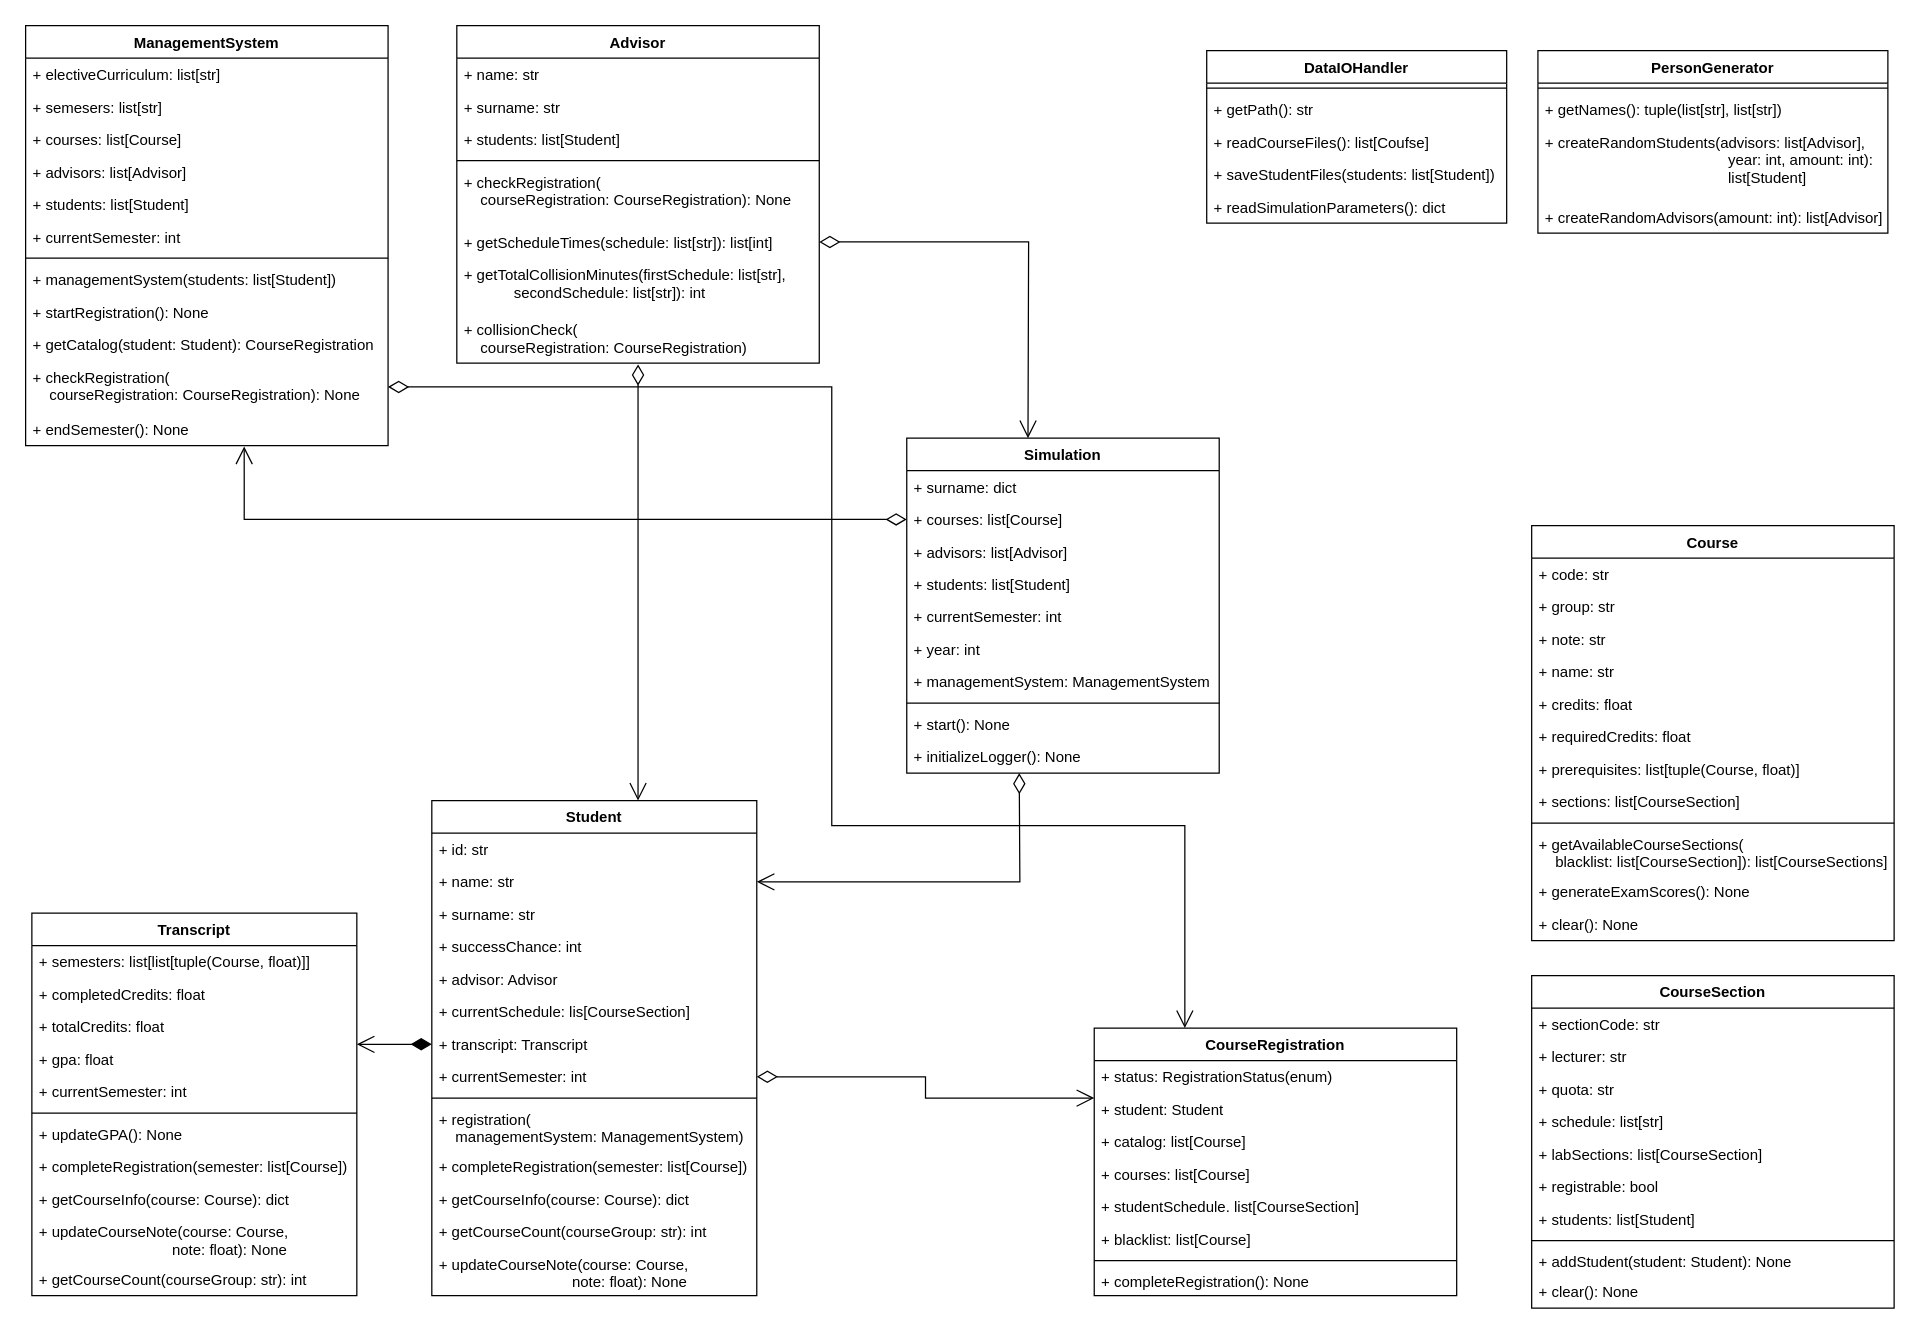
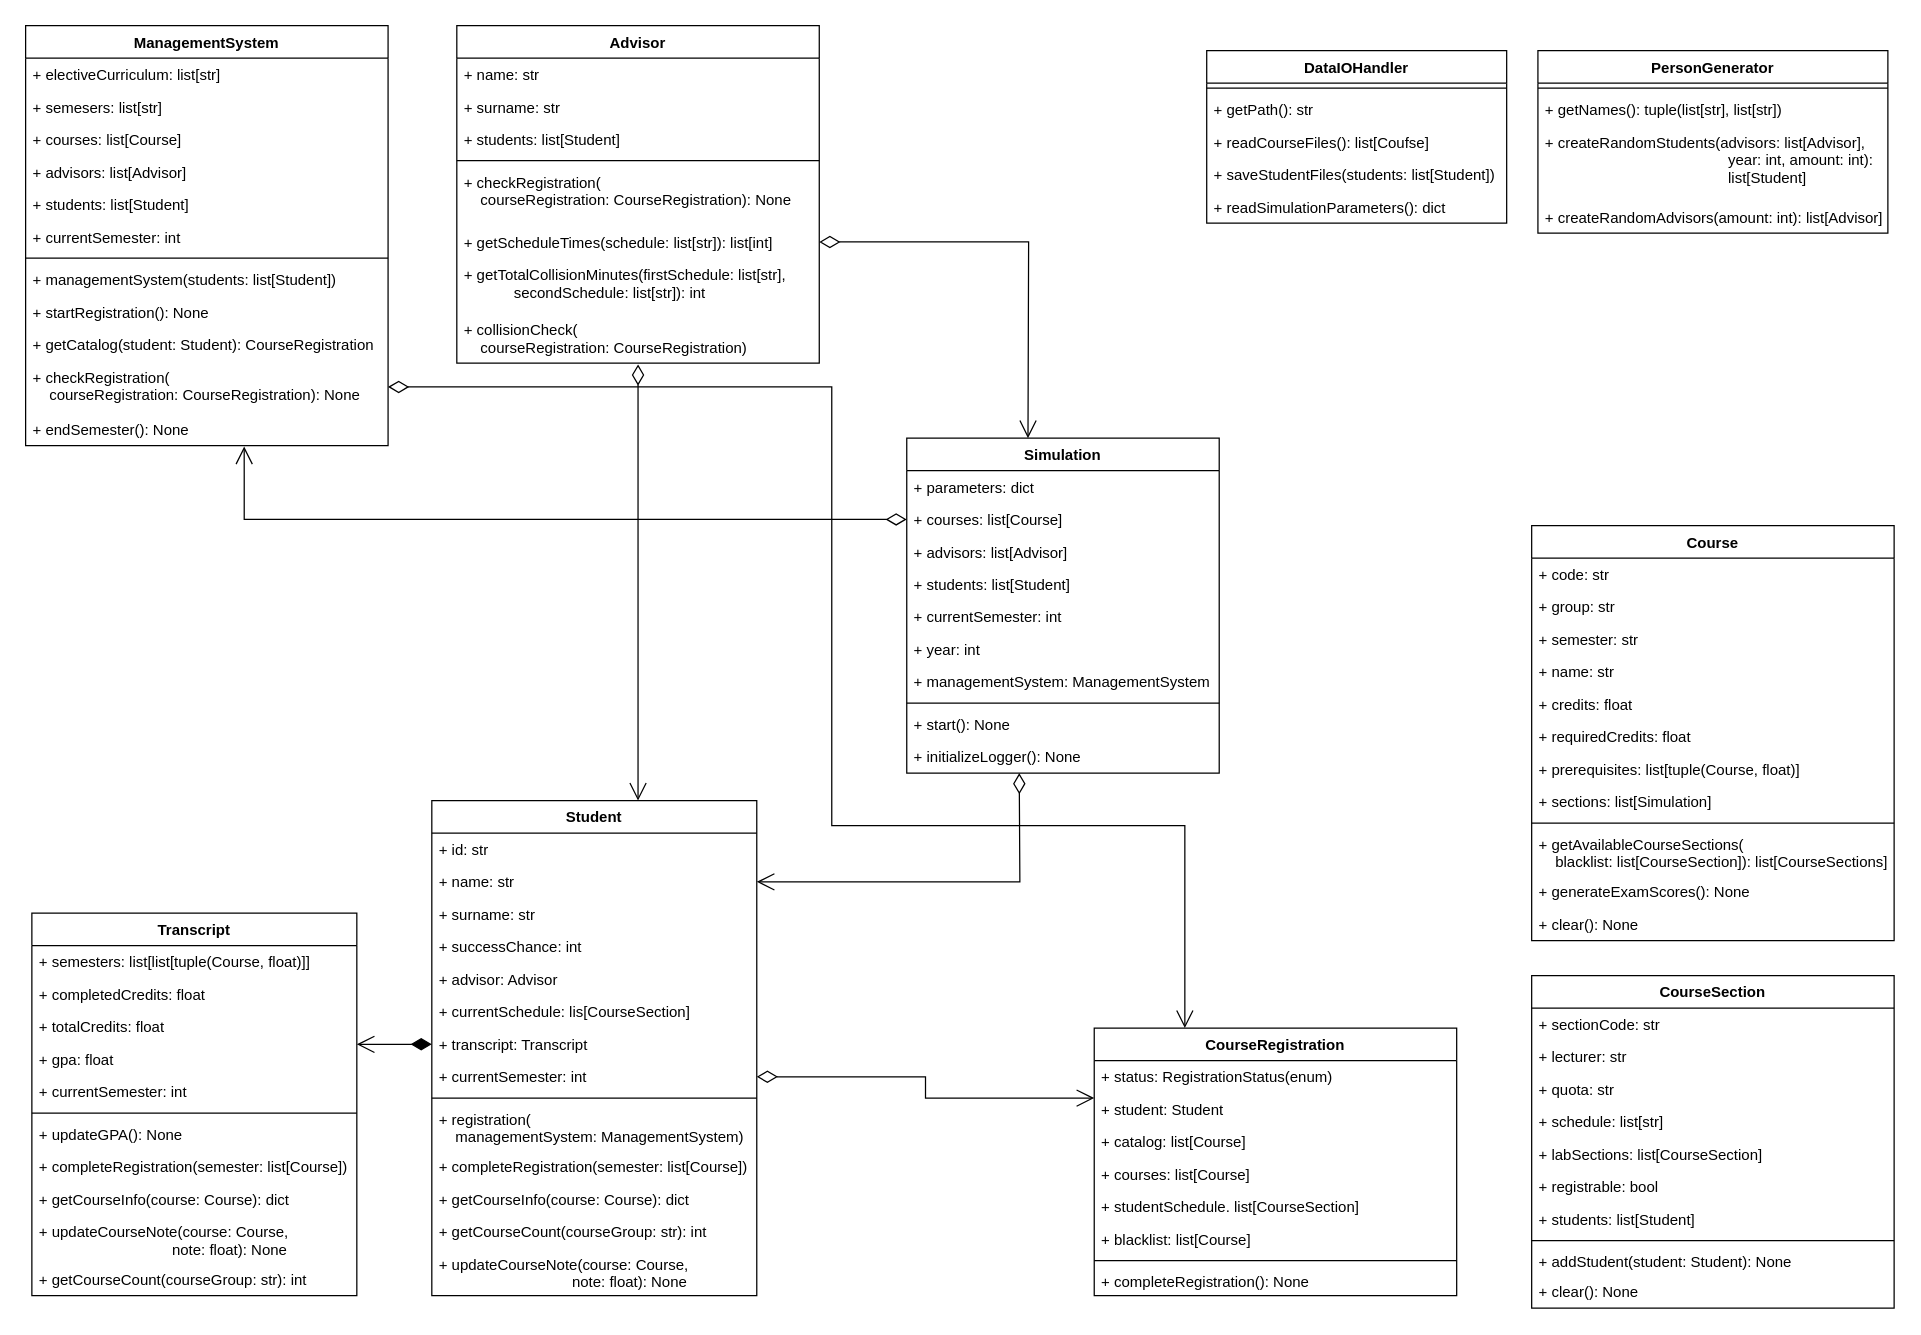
node "+ surname: dict": label "+ surname: dict" -> "+ parameters: dict"
node "+ note: str": label "+ note: str" -> "+ semester: str"
node "+ sections: list[CourseSection]": label "+ sections: list[CourseSection]" -> "+ sections: list[Simulation]"
